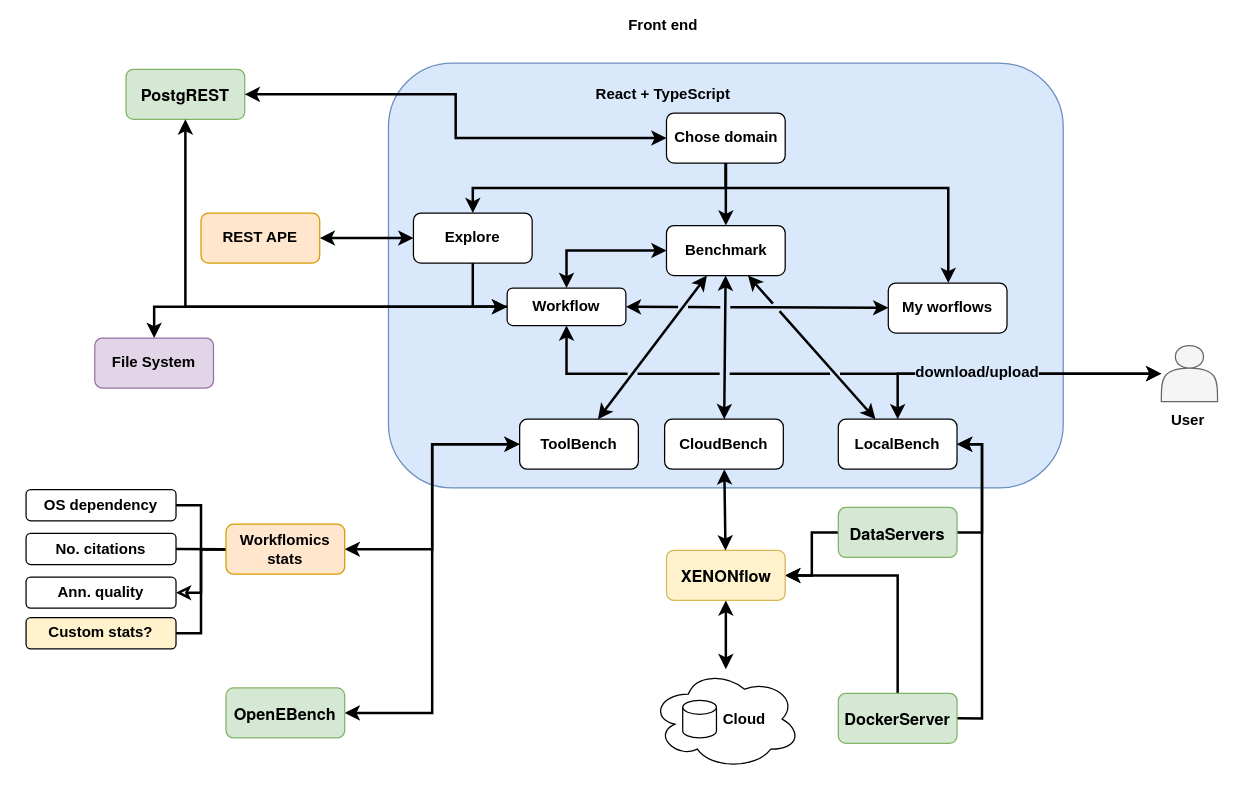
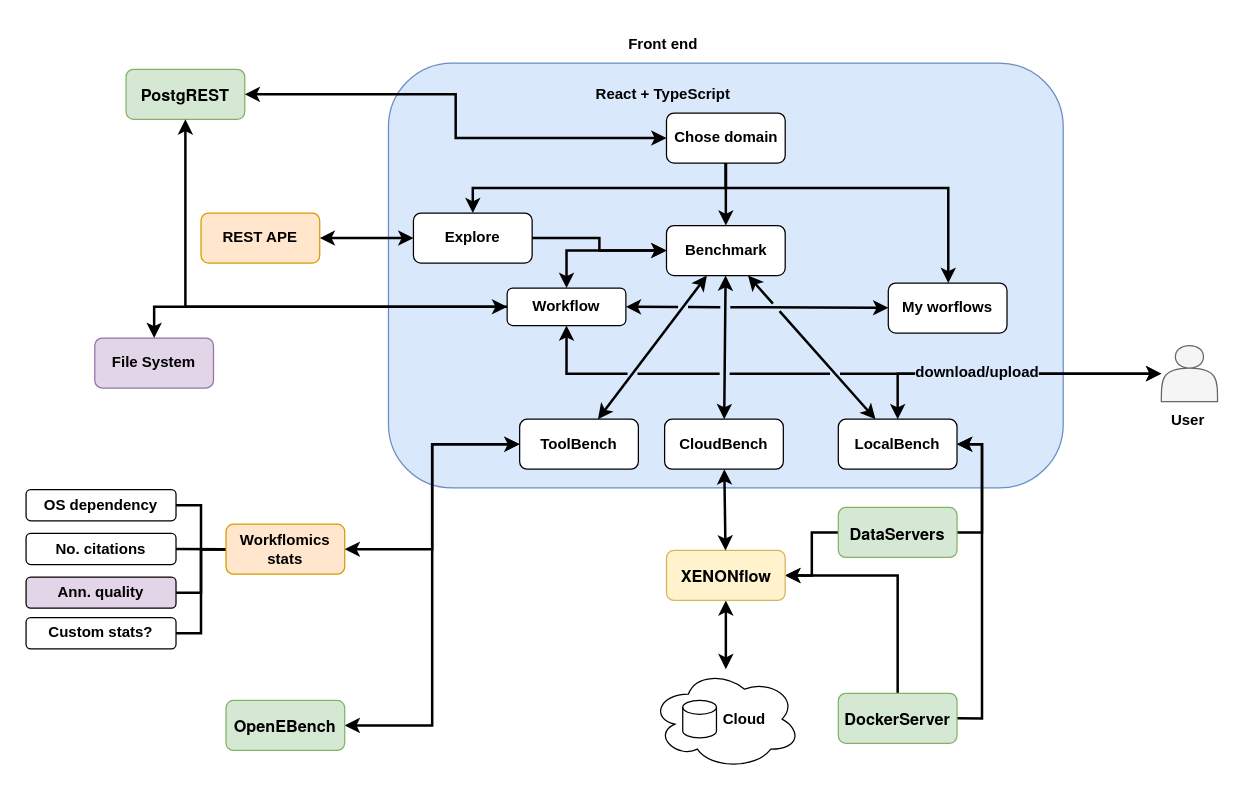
node "Front end": moved (663, 26) -> (663, 44)
edge "Explore" -> "Workflow": now "Explore" -> "Benchmark"
node "Ann. quality": fillcolor #ffffff -> #e1d5e7
edge "Workflomics stats" -> "Ann. quality": arrowhead classic -> none
node "Custom stats?": fillcolor #fff2cc -> #ffffff
node "OpenEBench": moved (285, 713) -> (285, 726)
